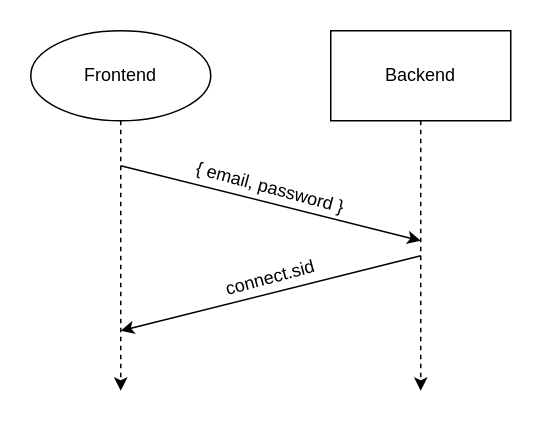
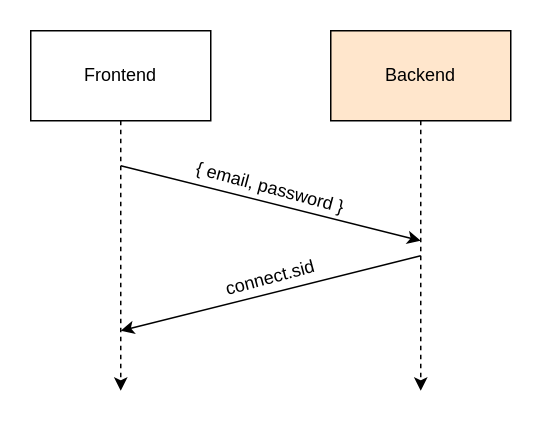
node "Frontend": shape ellipse -> rectangle
node "Backend": fillcolor #ffffff -> #ffe6cc
